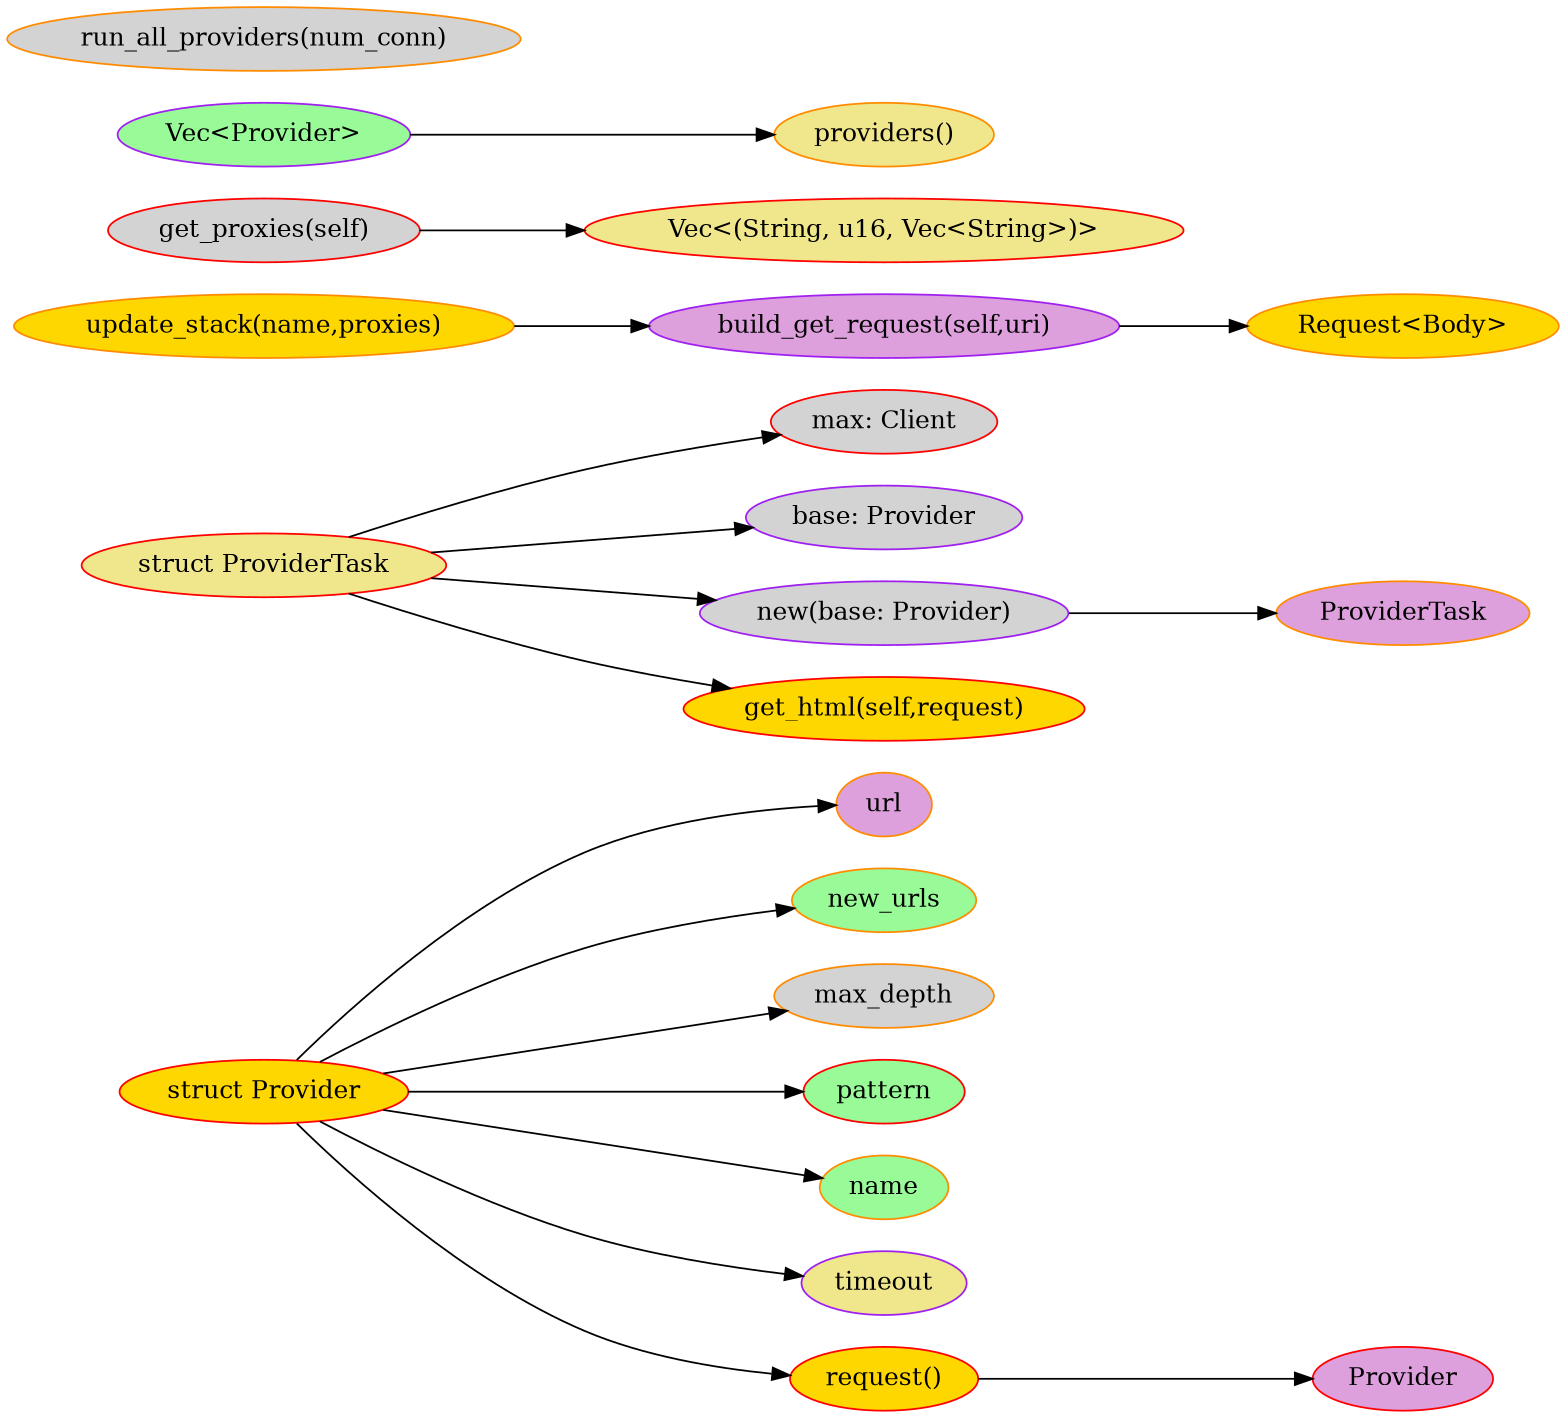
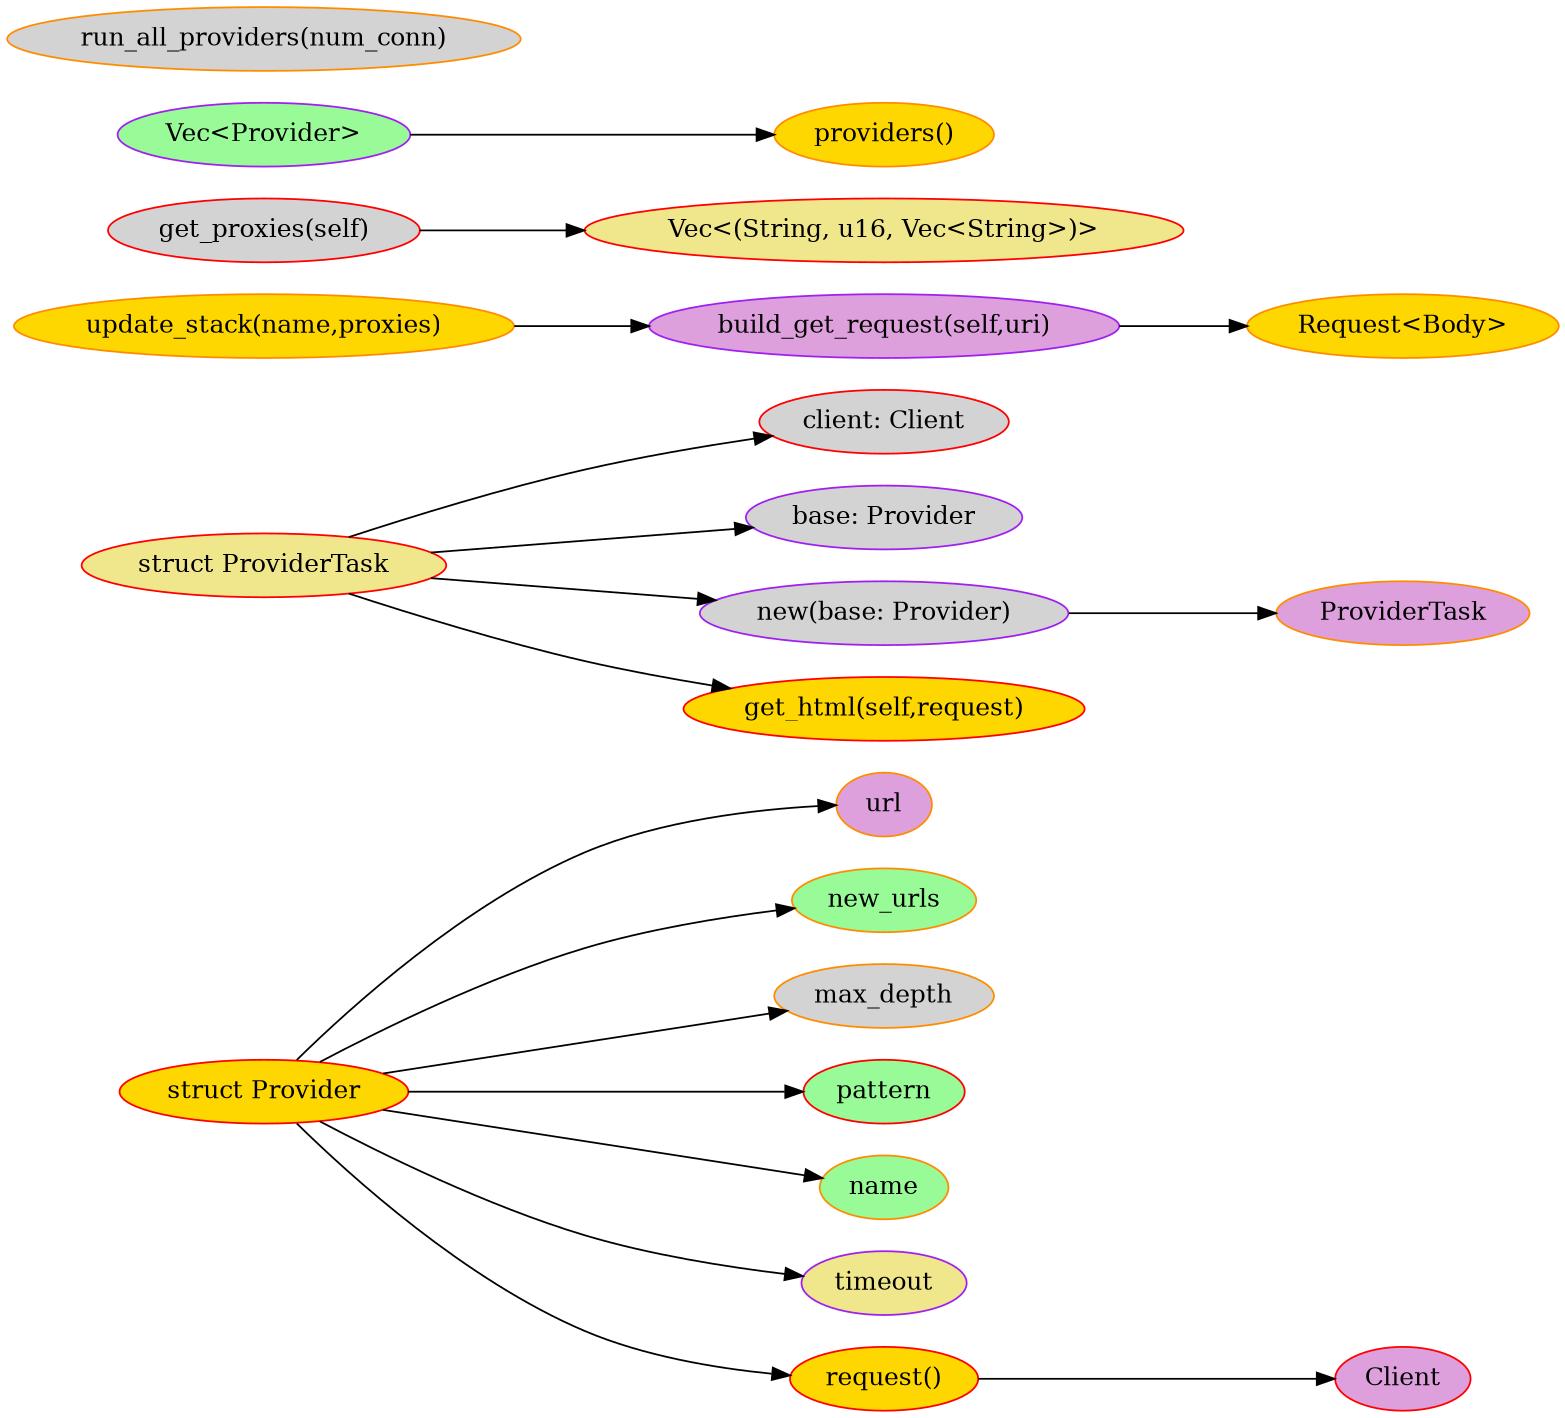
node "providers()": fillcolor khaki -> gold
node "max: Client": label "max: Client" -> "client: Client"
node "Provider": label "Provider" -> "Client"
